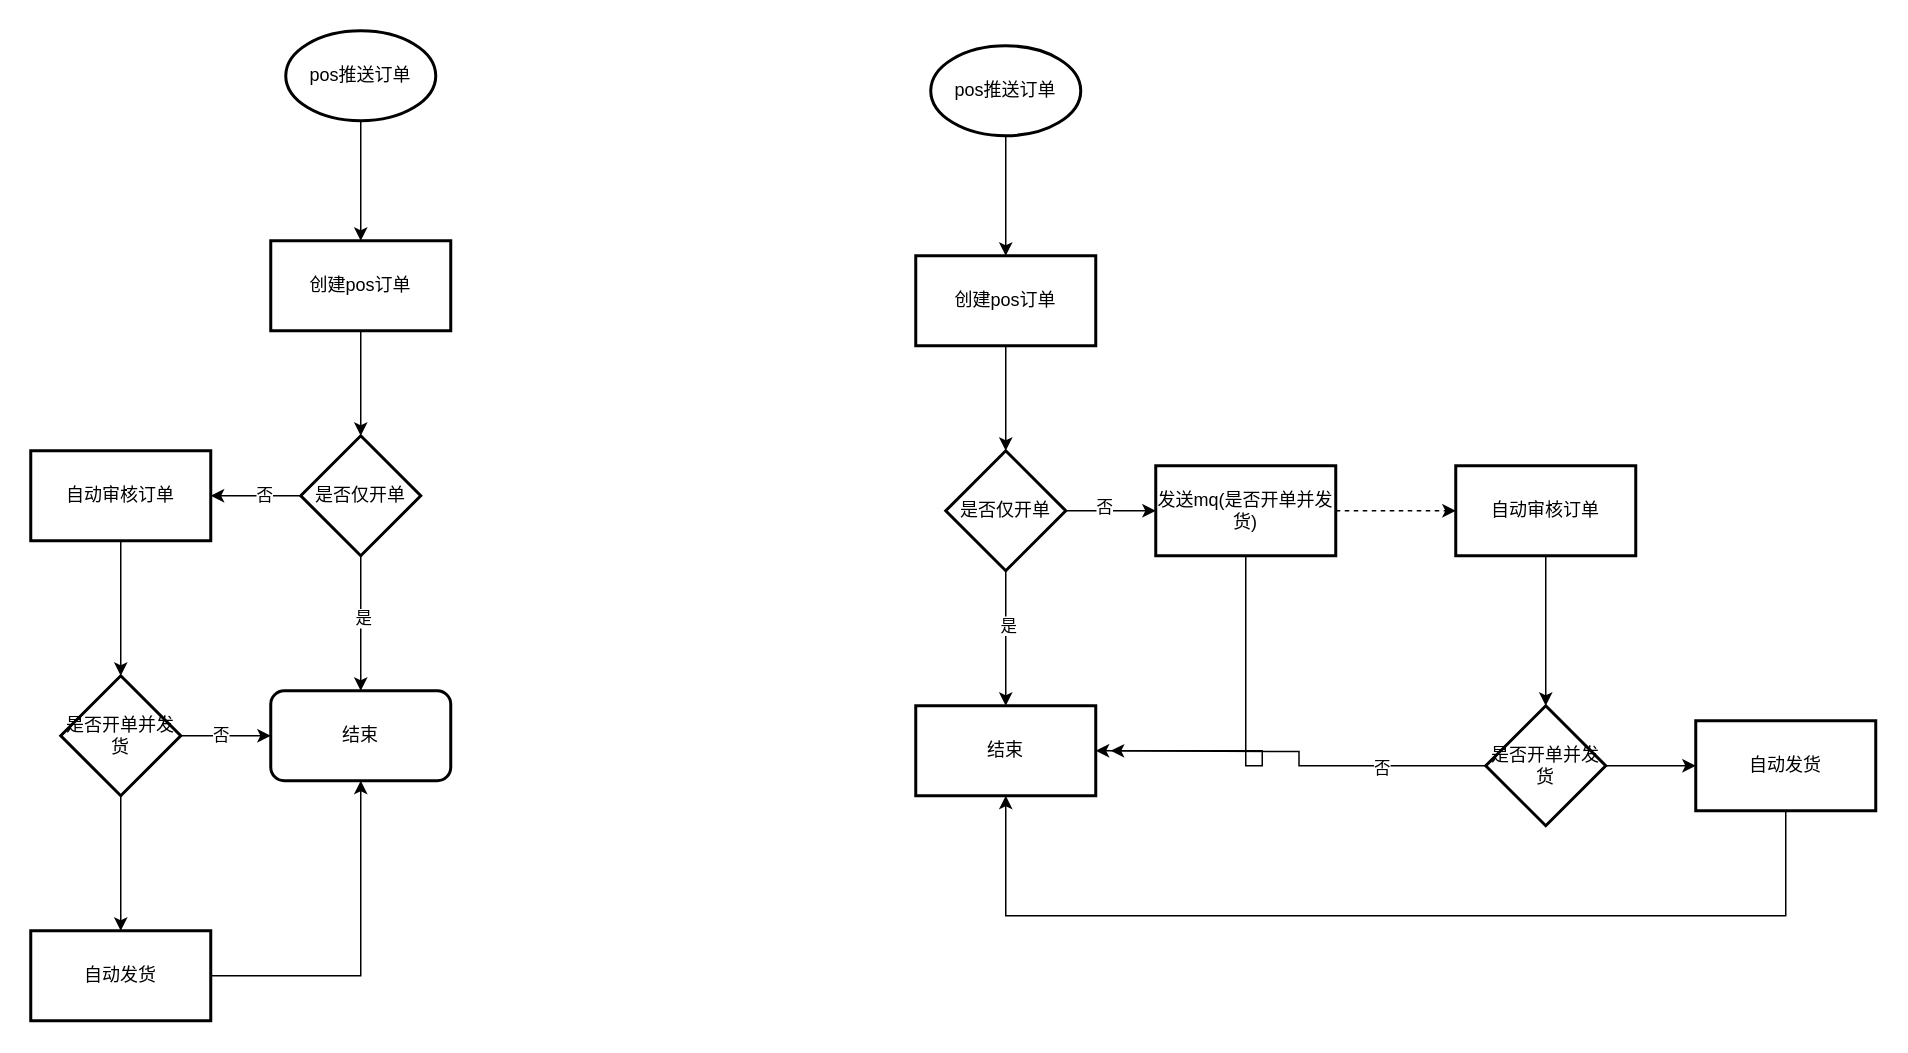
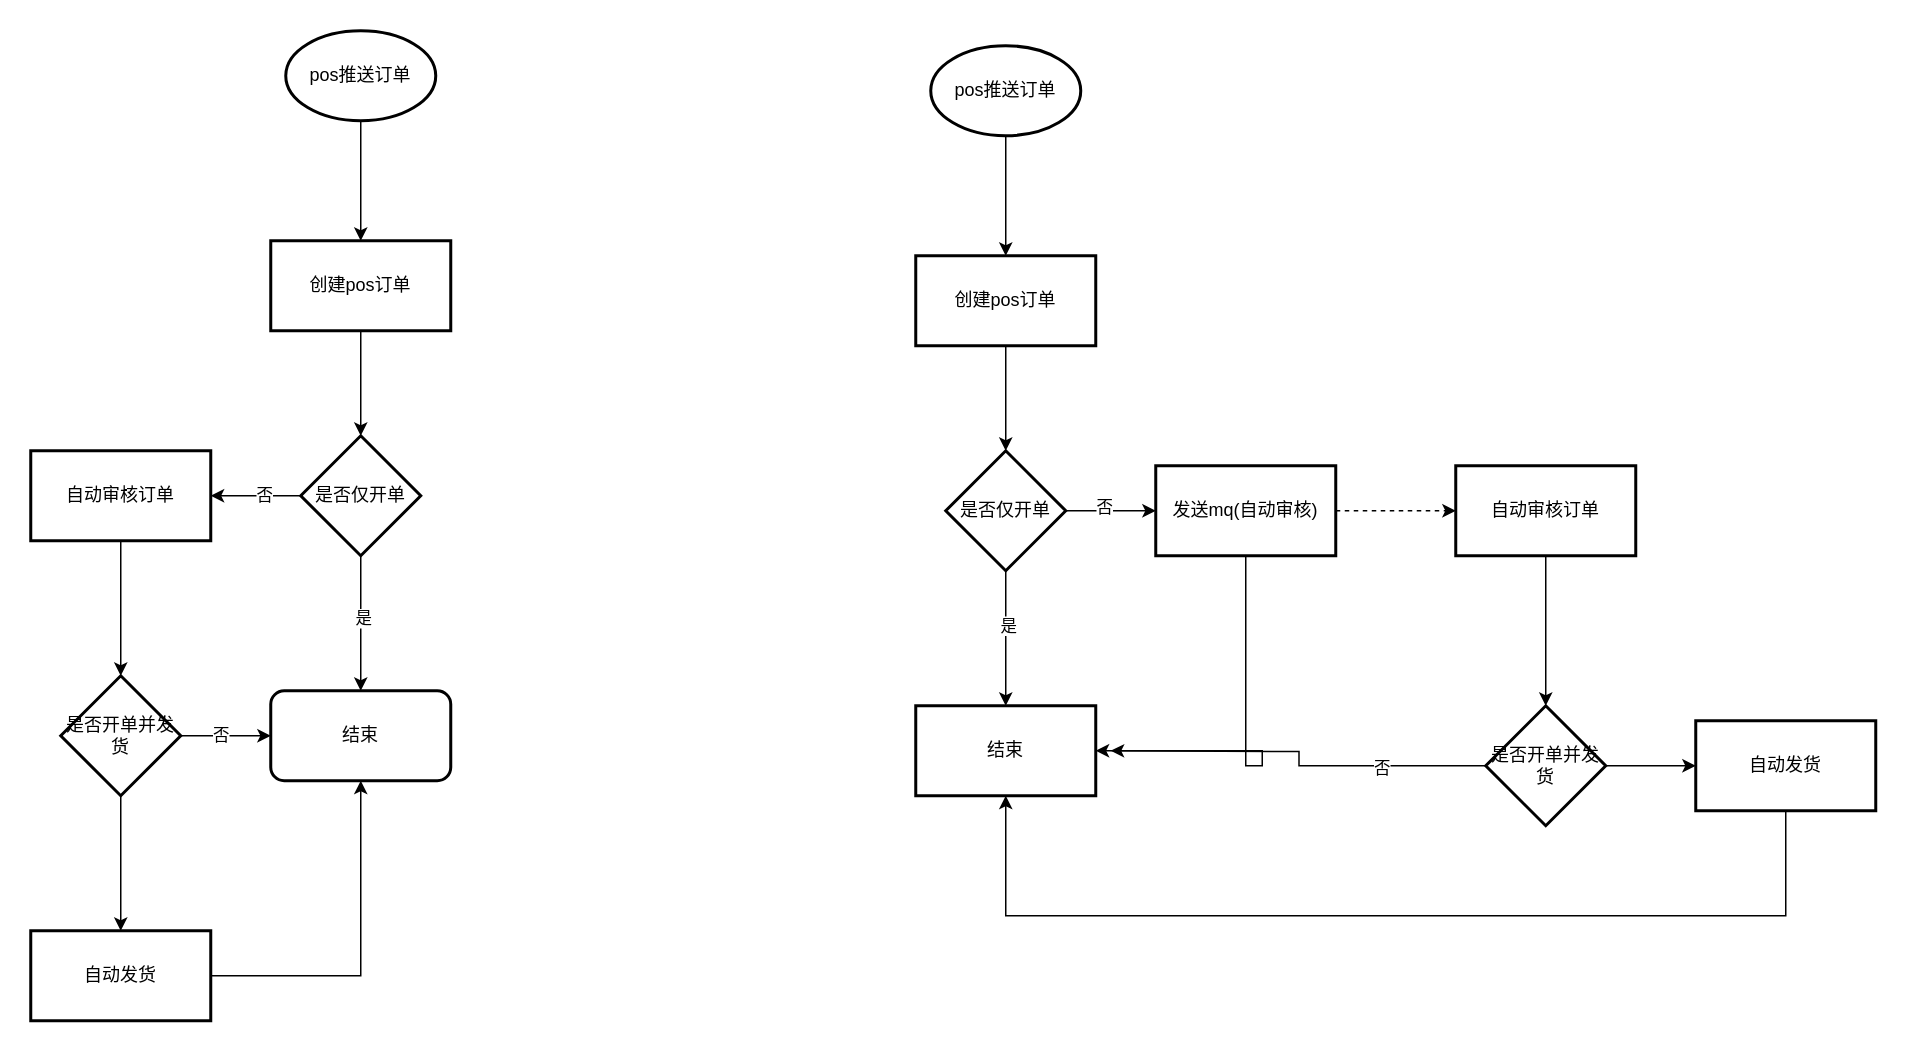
node "发送mq(是否开单并发货)": label "发送mq(是否开单并发货)" -> "发送mq(自动审核)"
